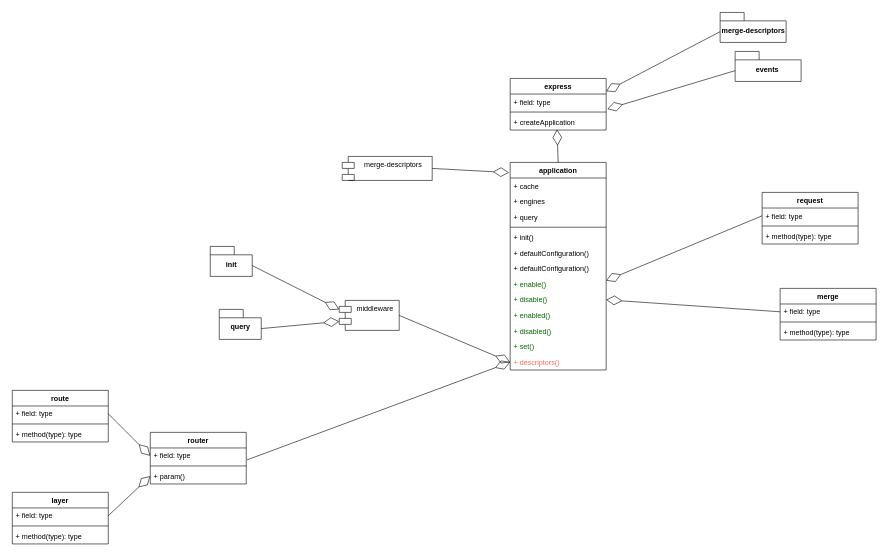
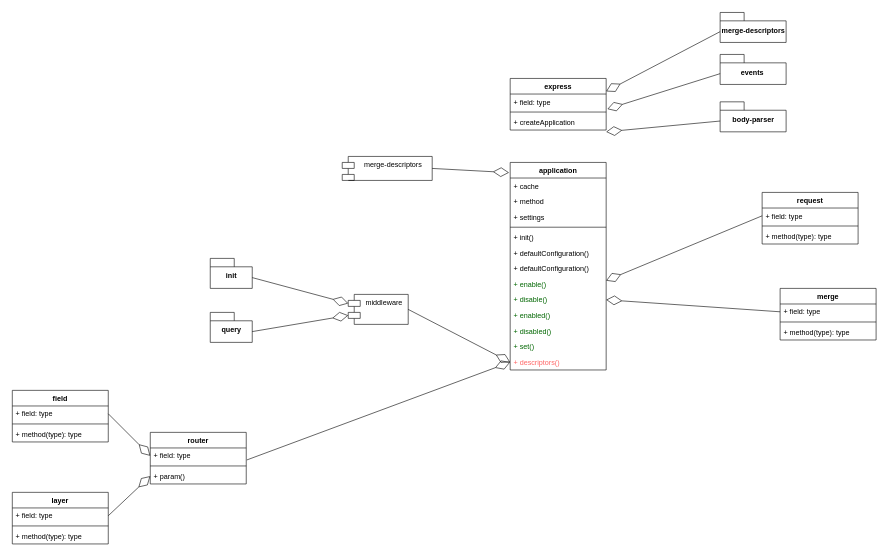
node "events": moved (768, 66) -> (753, 69)
node "body-parser": added
edge "body-parser" -> "+ createApplication": added
edge "application" -> "+ createApplication": removed
node "+ engines": label "+ engines" -> "+ method"
node "+ query": label "+ query" -> "+ settings"
node "init": moved (231, 261) -> (231, 273)
node "middleware": moved (369, 315) -> (378, 309)
node "query": moved (240, 324) -> (231, 327)
node "route": label "route" -> "field"
